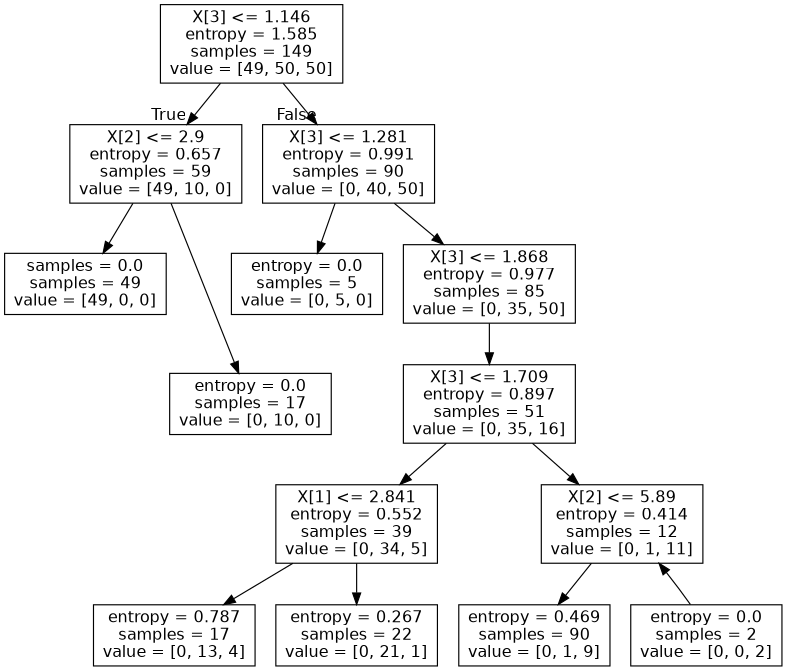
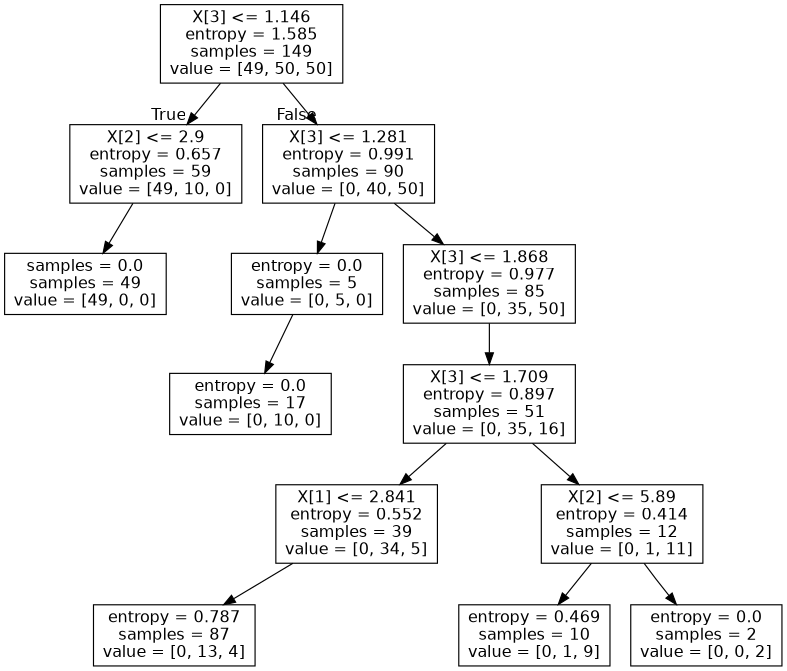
edge "X[2] <= 2.9 entropy = 0.657 samples = 59 value = [49, 10, 0]" -> "entropy = 0.0 samples = 17 value = [0, 10, 0]": now "entropy = 0.0 samples = 5 value = [0, 5, 0]" -> "entropy = 0.0 samples = 17 value = [0, 10, 0]"
edge "entropy = 0.0 samples = 2 value = [0, 0, 2]" -> "X[2] <= 5.89 entropy = 0.414 samples = 12 value = [0, 1, 11]": reversed
node "entropy = 0.787 samples = 17 value = [0, 13, 4]": label "entropy = 0.787 samples = 17 value = [0, 13, 4]" -> "entropy = 0.787 samples = 87 value = [0, 13, 4]"
node "entropy = 0.267 samples = 22 value = [0, 21, 1]": removed
node "entropy = 0.469 samples = 90 value = [0, 1, 9]": label "entropy = 0.469 samples = 90 value = [0, 1, 9]" -> "entropy = 0.469 samples = 10 value = [0, 1, 9]"
